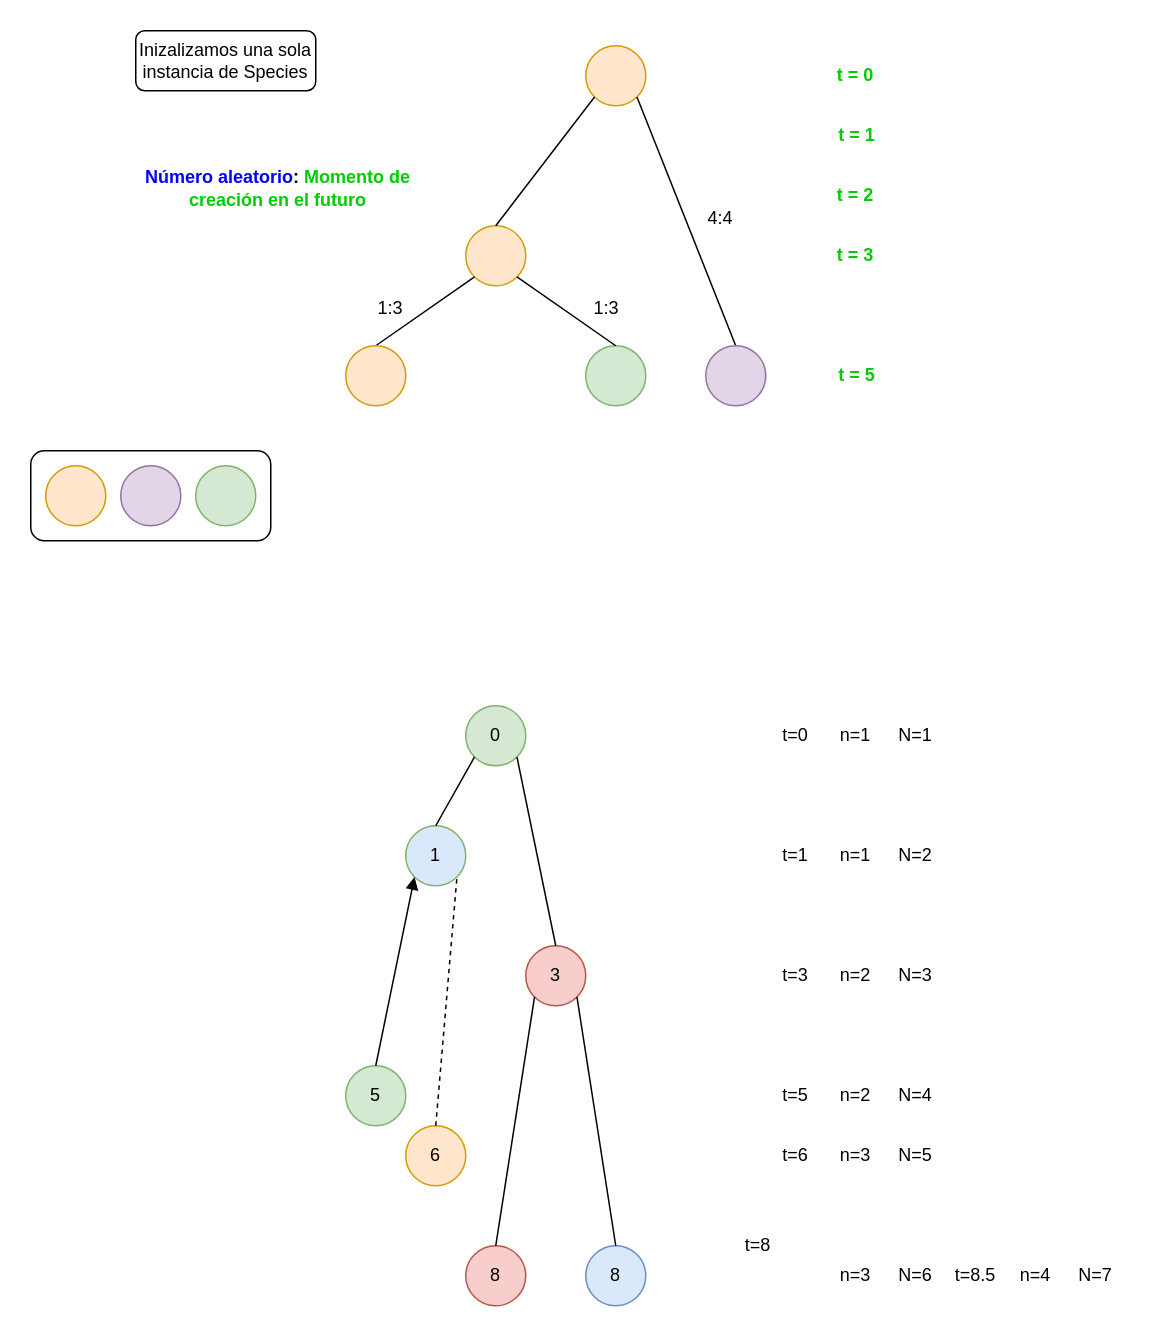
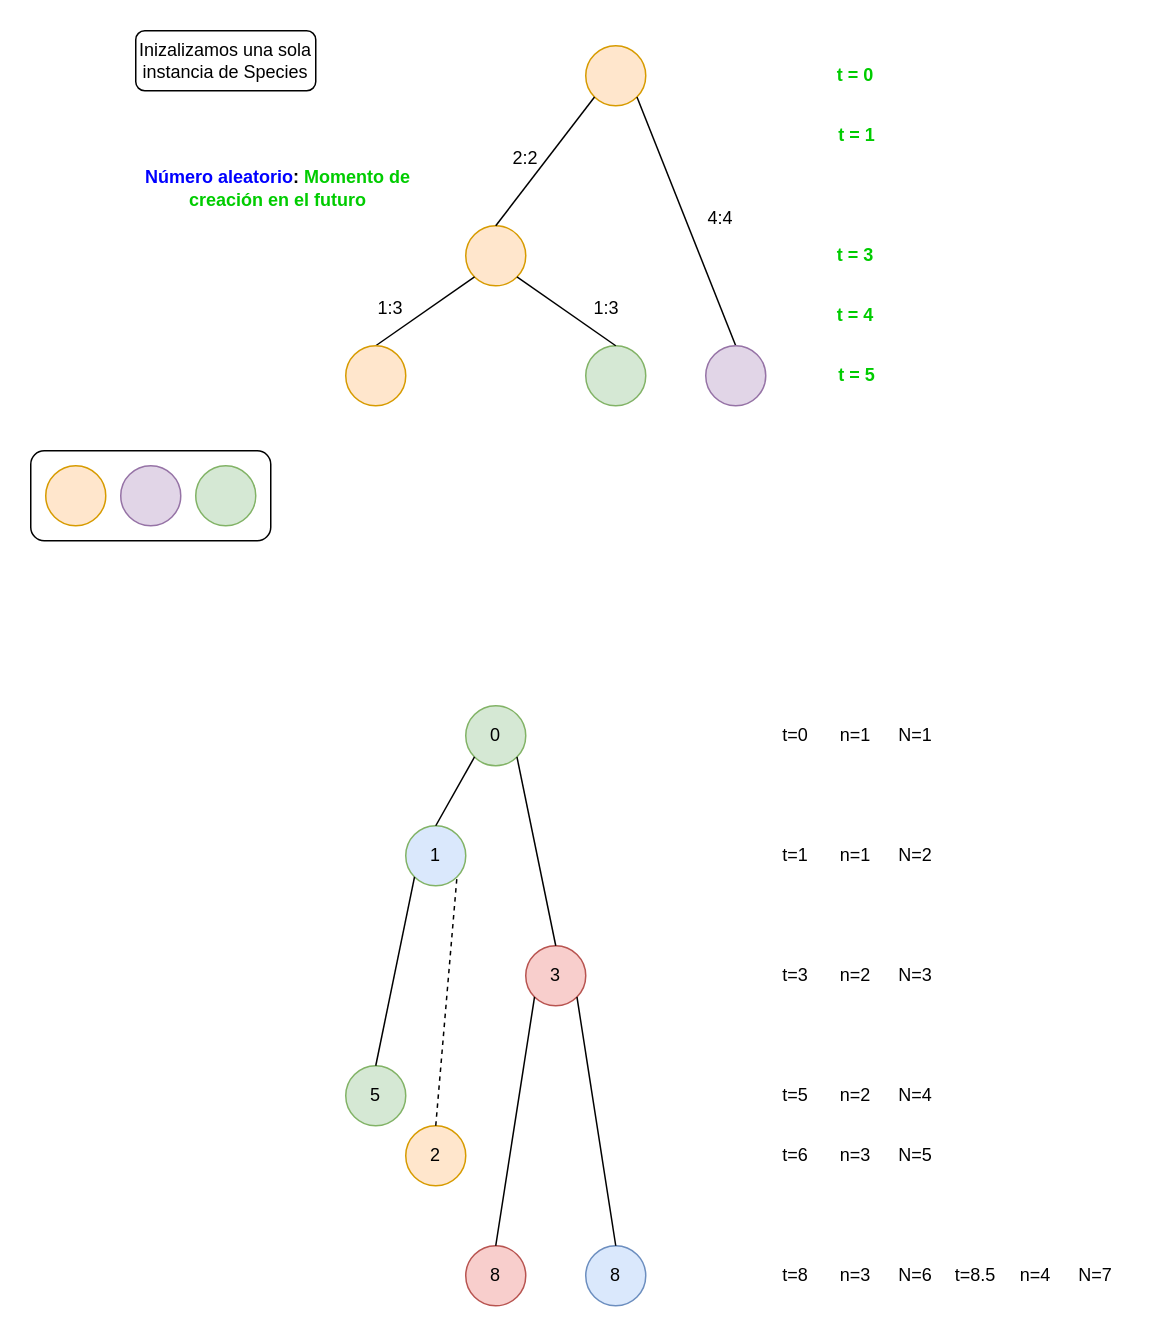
node "2:2": added
node "t = 2": removed
node "t = 4": added
edge "5" -> "1": arrowhead block -> none
node "6": label "6" -> "2"
node "t=8": moved (758, 1246) -> (796, 1276)
